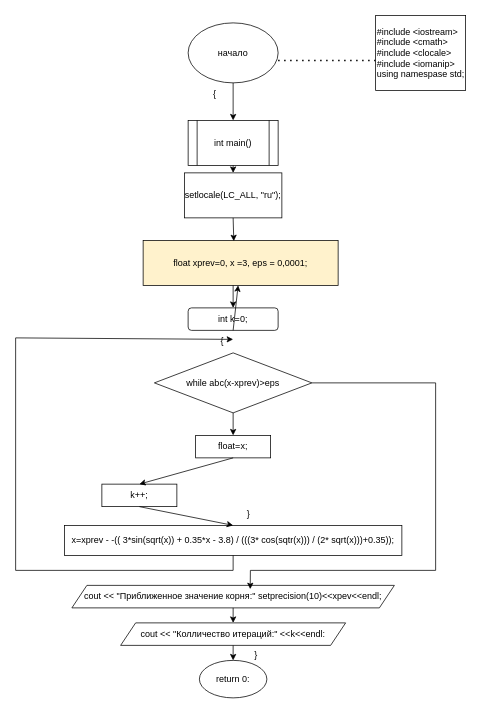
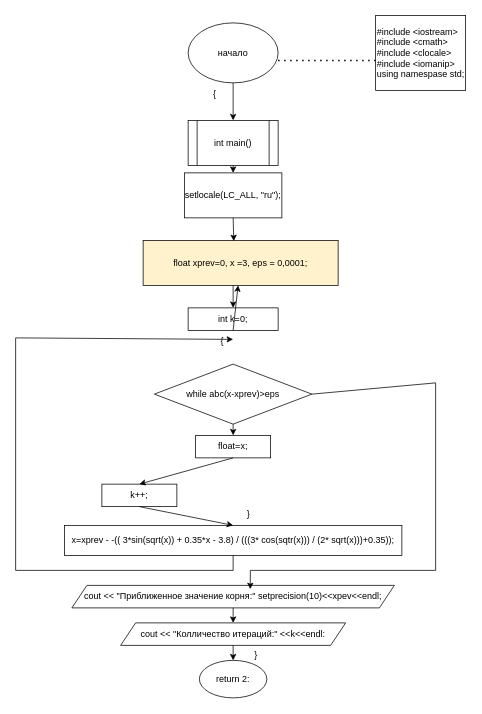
node "int k=0;": shape rounded rectangle -> rectangle
node "while abc(x-xprev)>eps": moved (233, 383) -> (233, 394)
node "return 0:": label "return 0:" -> "return 2:"
